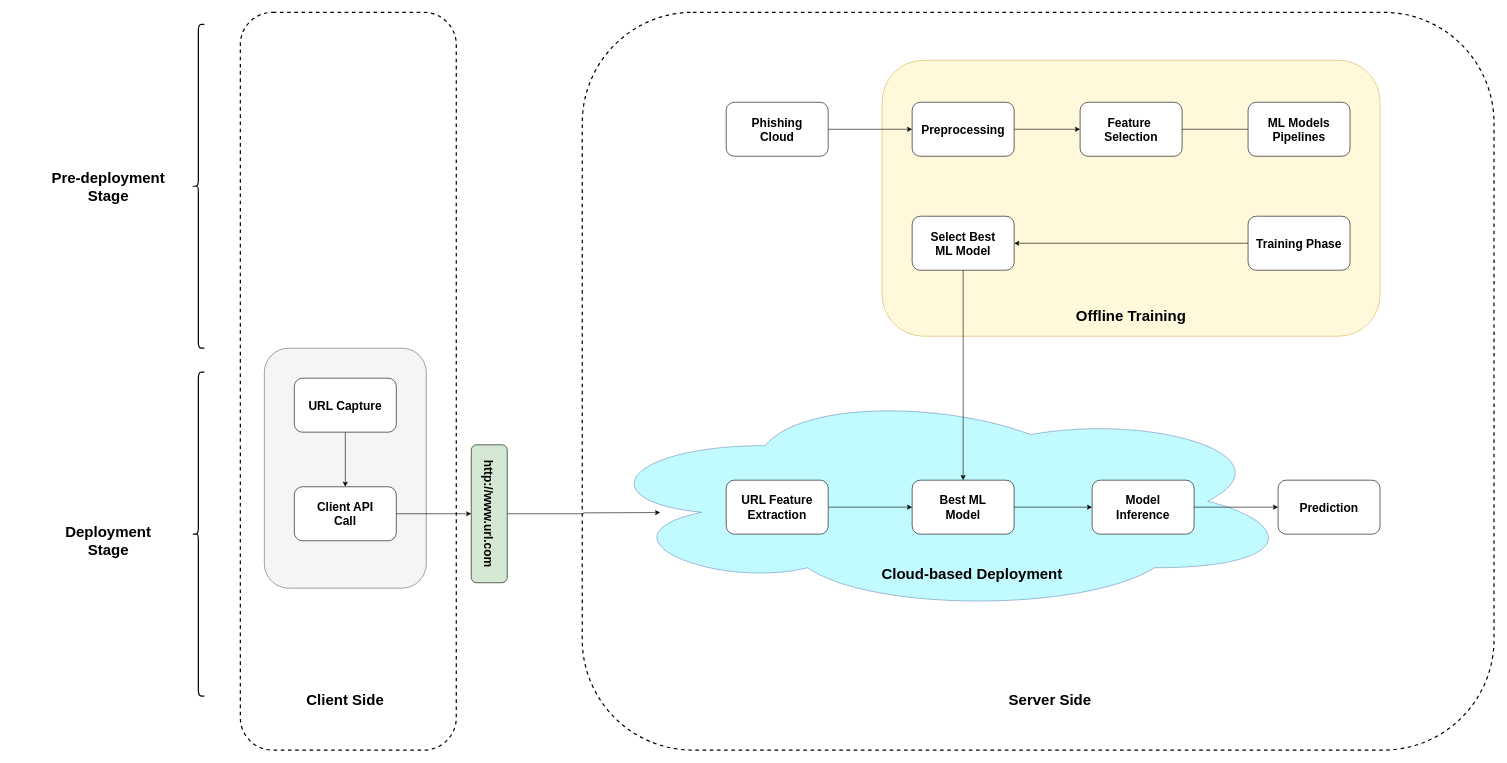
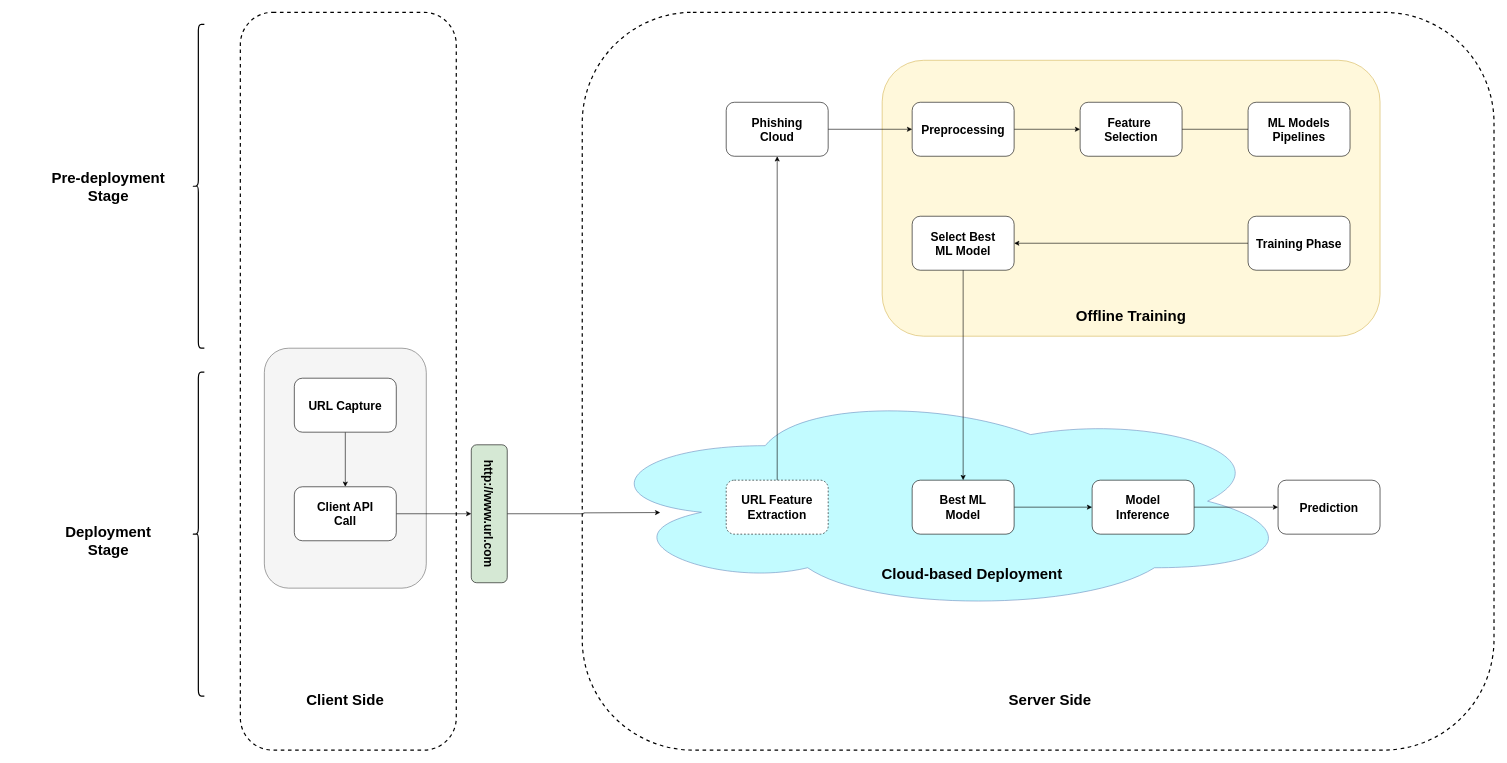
node "URL Feature Extraction": style solid -> dashed
edge "URL Feature Extraction" -> "Best ML Model": now "URL Feature Extraction" -> "Phishing Cloud"
